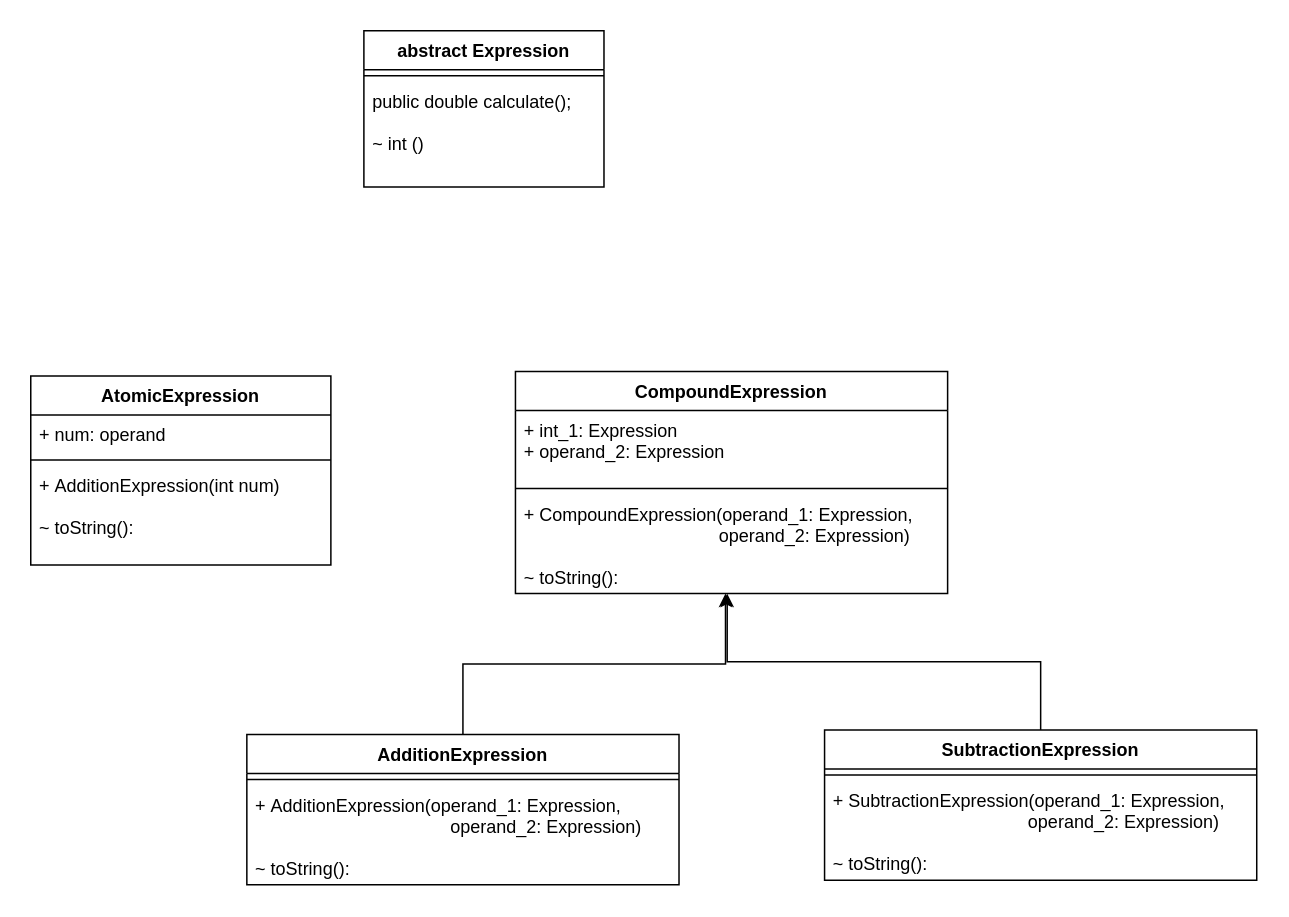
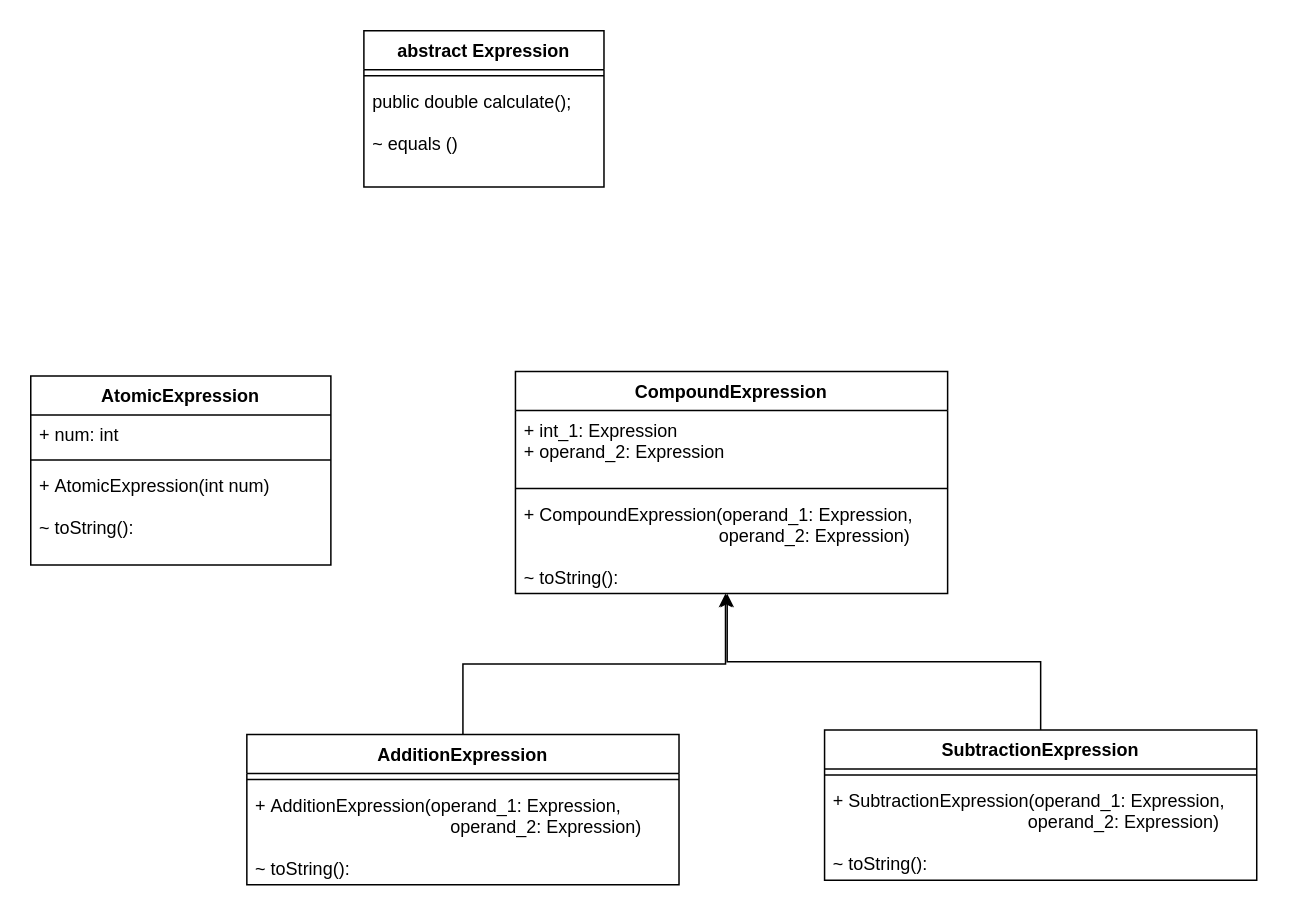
node "public double calculate(); ~ int ()": label "public double calculate(); ~ int ()" -> "public double calculate(); ~ equals ()"
node "+ num: operand": label "+ num: operand" -> "+ num: int"
node "+ AdditionExpression(int num) ~ toString():": label "+ AdditionExpression(int num) ~ toString():" -> "+ AtomicExpression(int num) ~ toString():"
